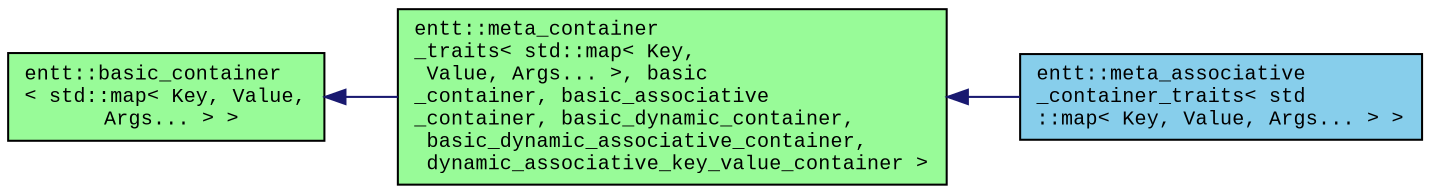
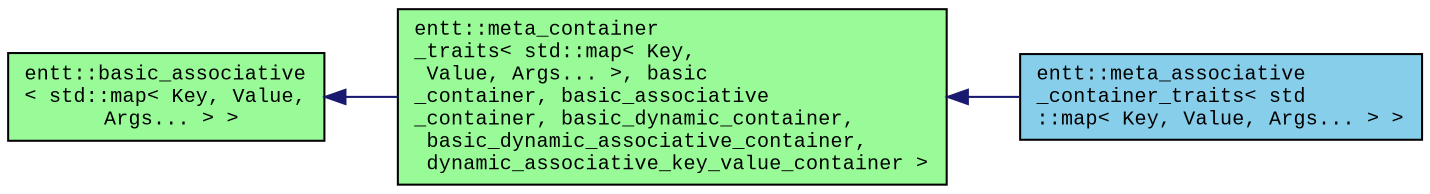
node "entt::basic_container < std::map< Key, Value, Args... > >": label "entt::basic_container < std::map< Key, Value, Args... > >" -> "entt::basic_associative < std::map< Key, Value, Args... > >"
